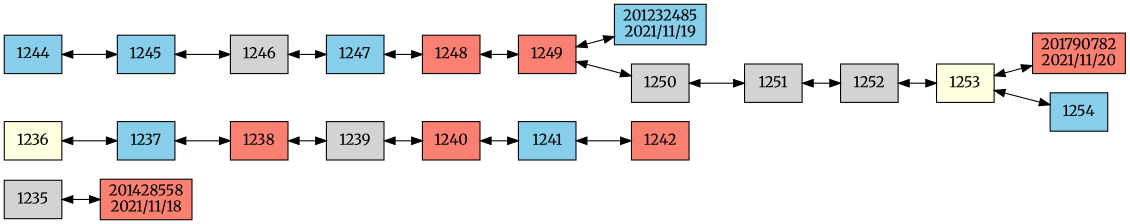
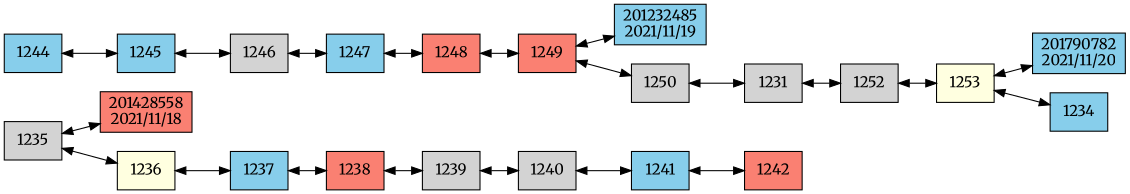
node "201790782 2021/11/20": fillcolor salmon -> skyblue
node "1251": label "1251" -> "1231"
node "1254": label "1254" -> "1234"
node "1240": fillcolor salmon -> lightgrey
edge "1235" -- "1236": added
